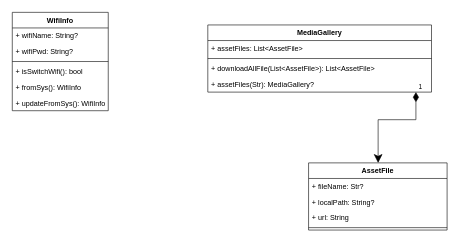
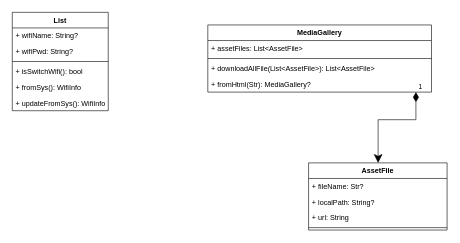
node "WifiInfo": label "WifiInfo" -> "List"
node "+ assetFiles(Str): MediaGallery?": label "+ assetFiles(Str): MediaGallery?" -> "+ fromHtml(Str): MediaGallery?"
